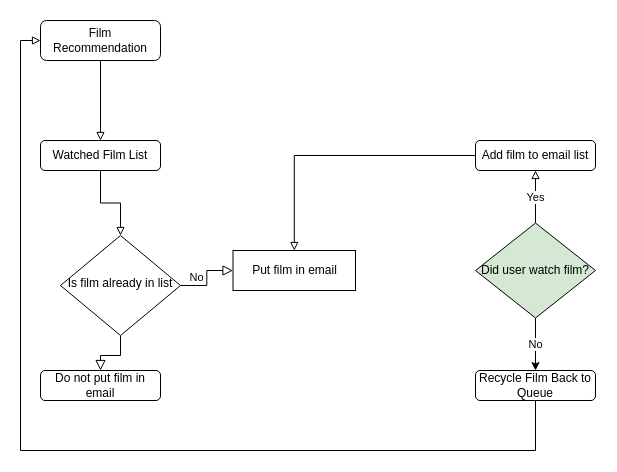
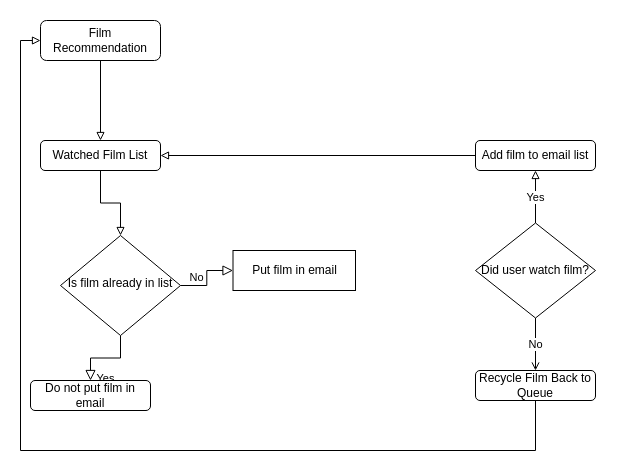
edge "Add film to email list" -> "Put film in email": now "Add film to email list" -> "Watched Film List"
node "Did user watch film?": fillcolor #d5e8d4 -> #ffffff
edge "Did user watch film?" -> "Recycle Film Back to Queue": arrowhead classic -> open
node "Do not put film in email": moved (101, 386) -> (91, 396)
